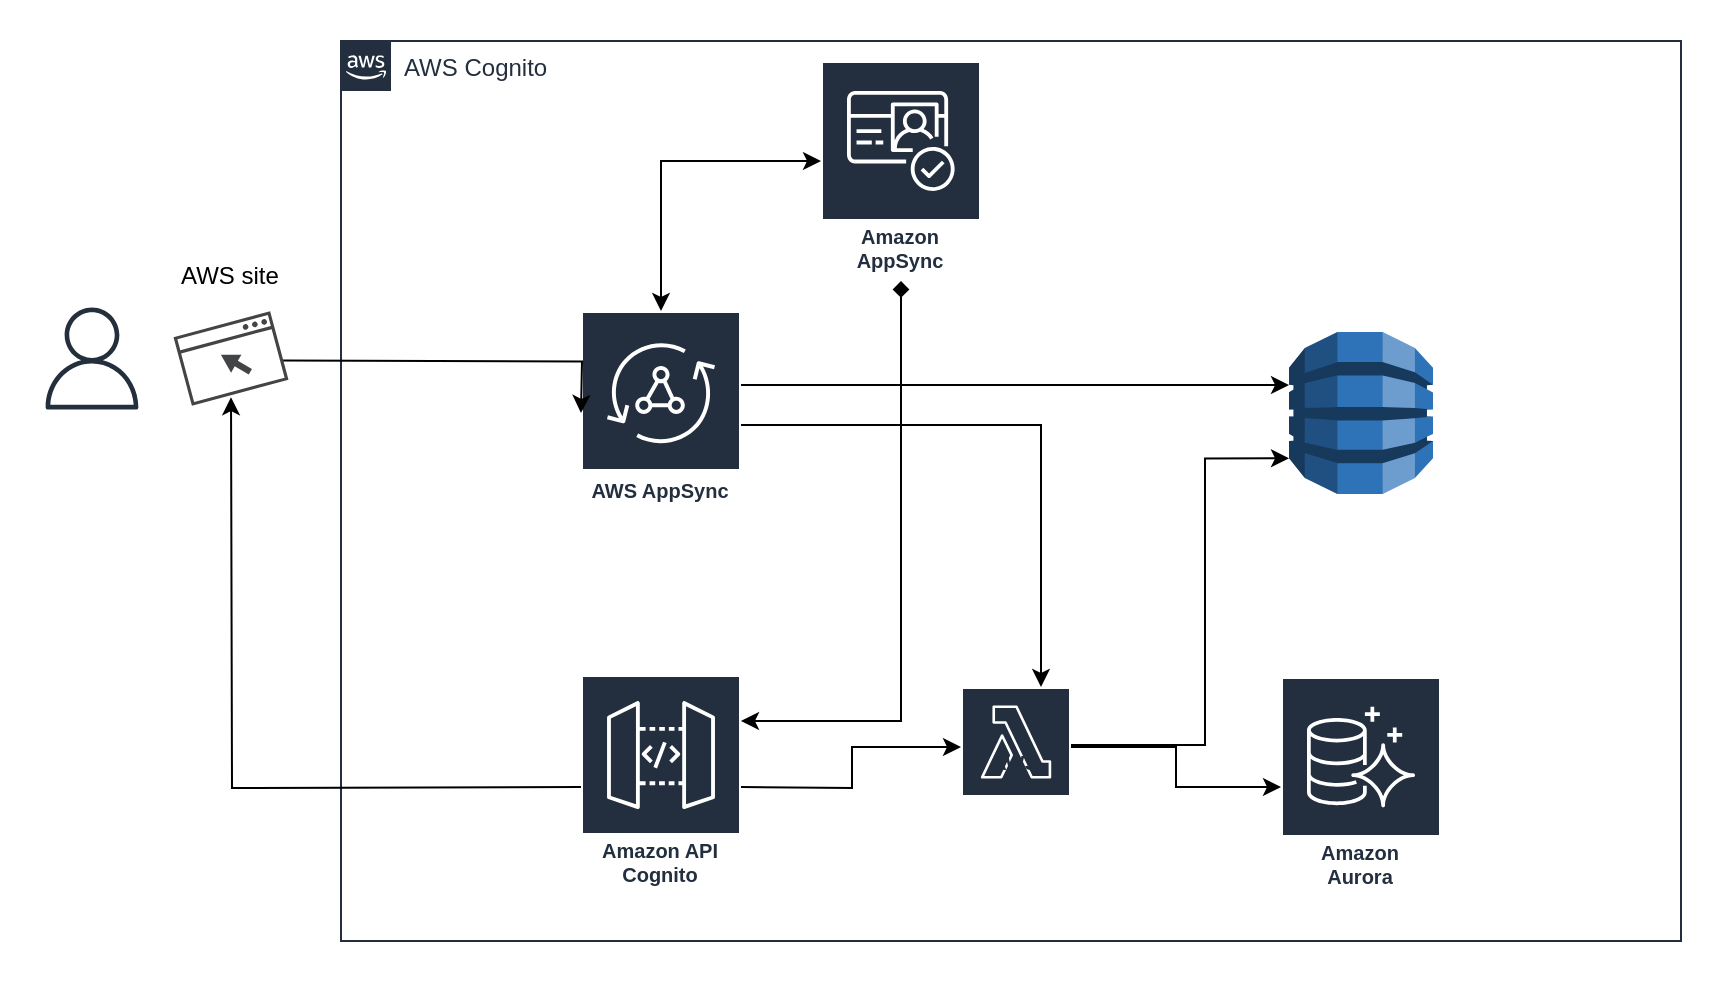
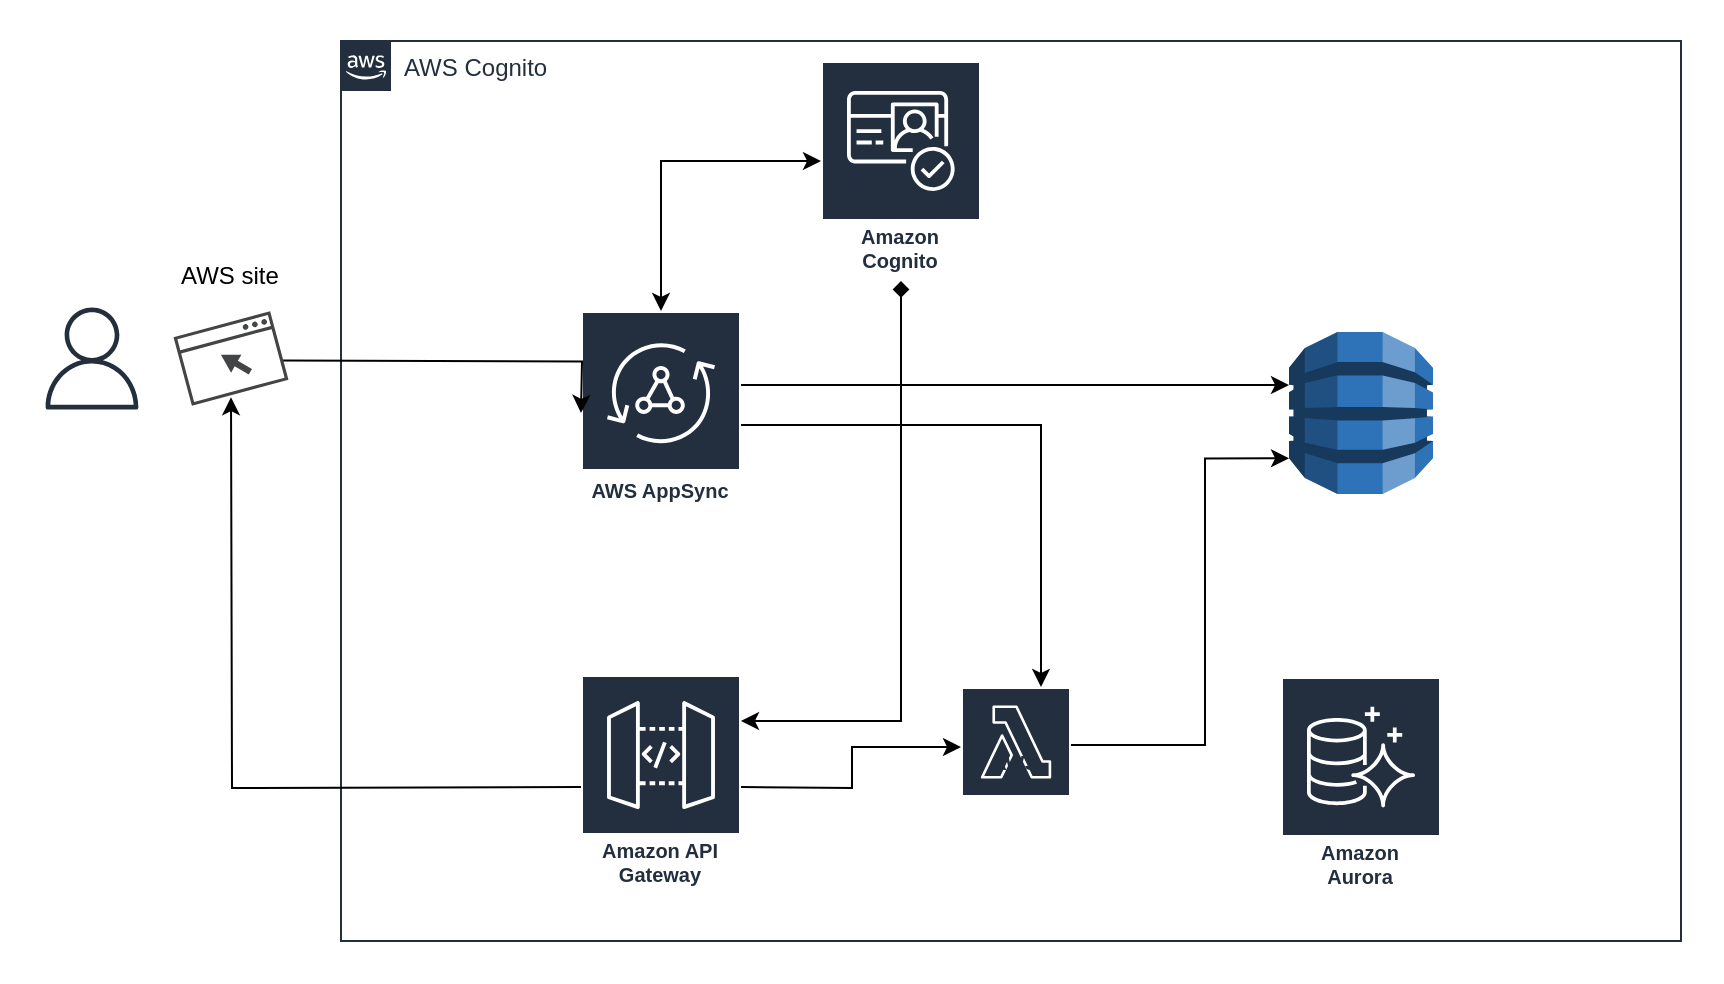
node "Amazon AppSync": label "Amazon AppSync" -> "Amazon Cognito"
edge "AWS Lambda" -> "Amazon Aurora": removed
node "Amazon API Cognito": label "Amazon API Cognito" -> "Amazon API Gateway"
